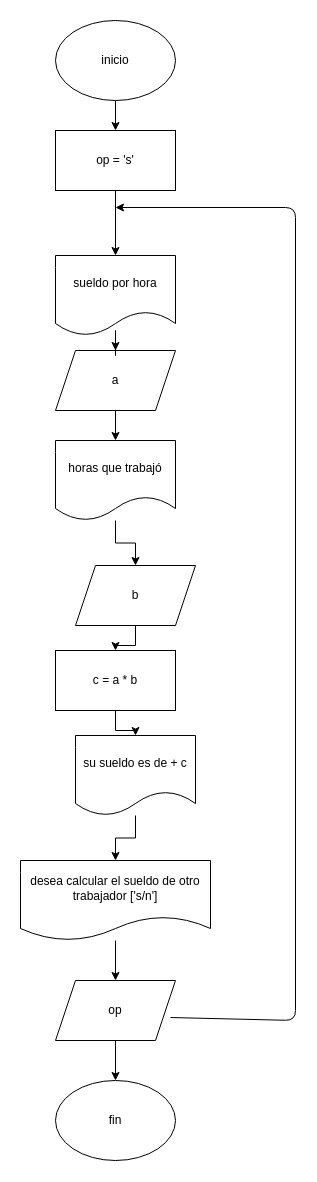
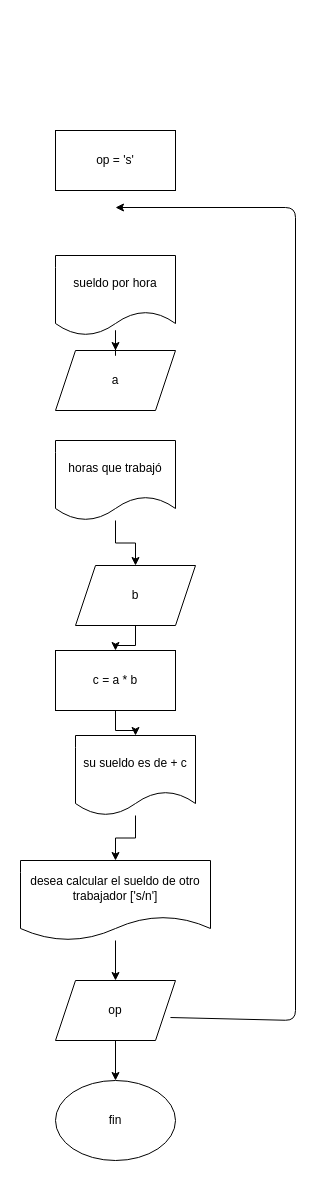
node "inicio": removed
edge "inicio" -> "op = 's'": removed
edge "op = 's'" -> "sueldo por hora": removed
edge "a" -> "horas que trabajó": removed
